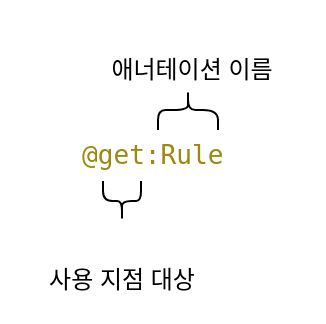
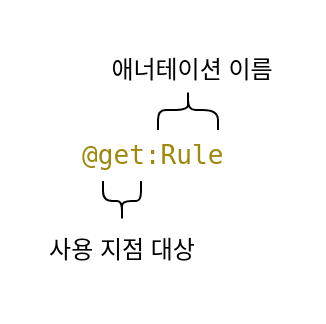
node "사용 지점 대상": moved (122, 280) -> (122, 250)
